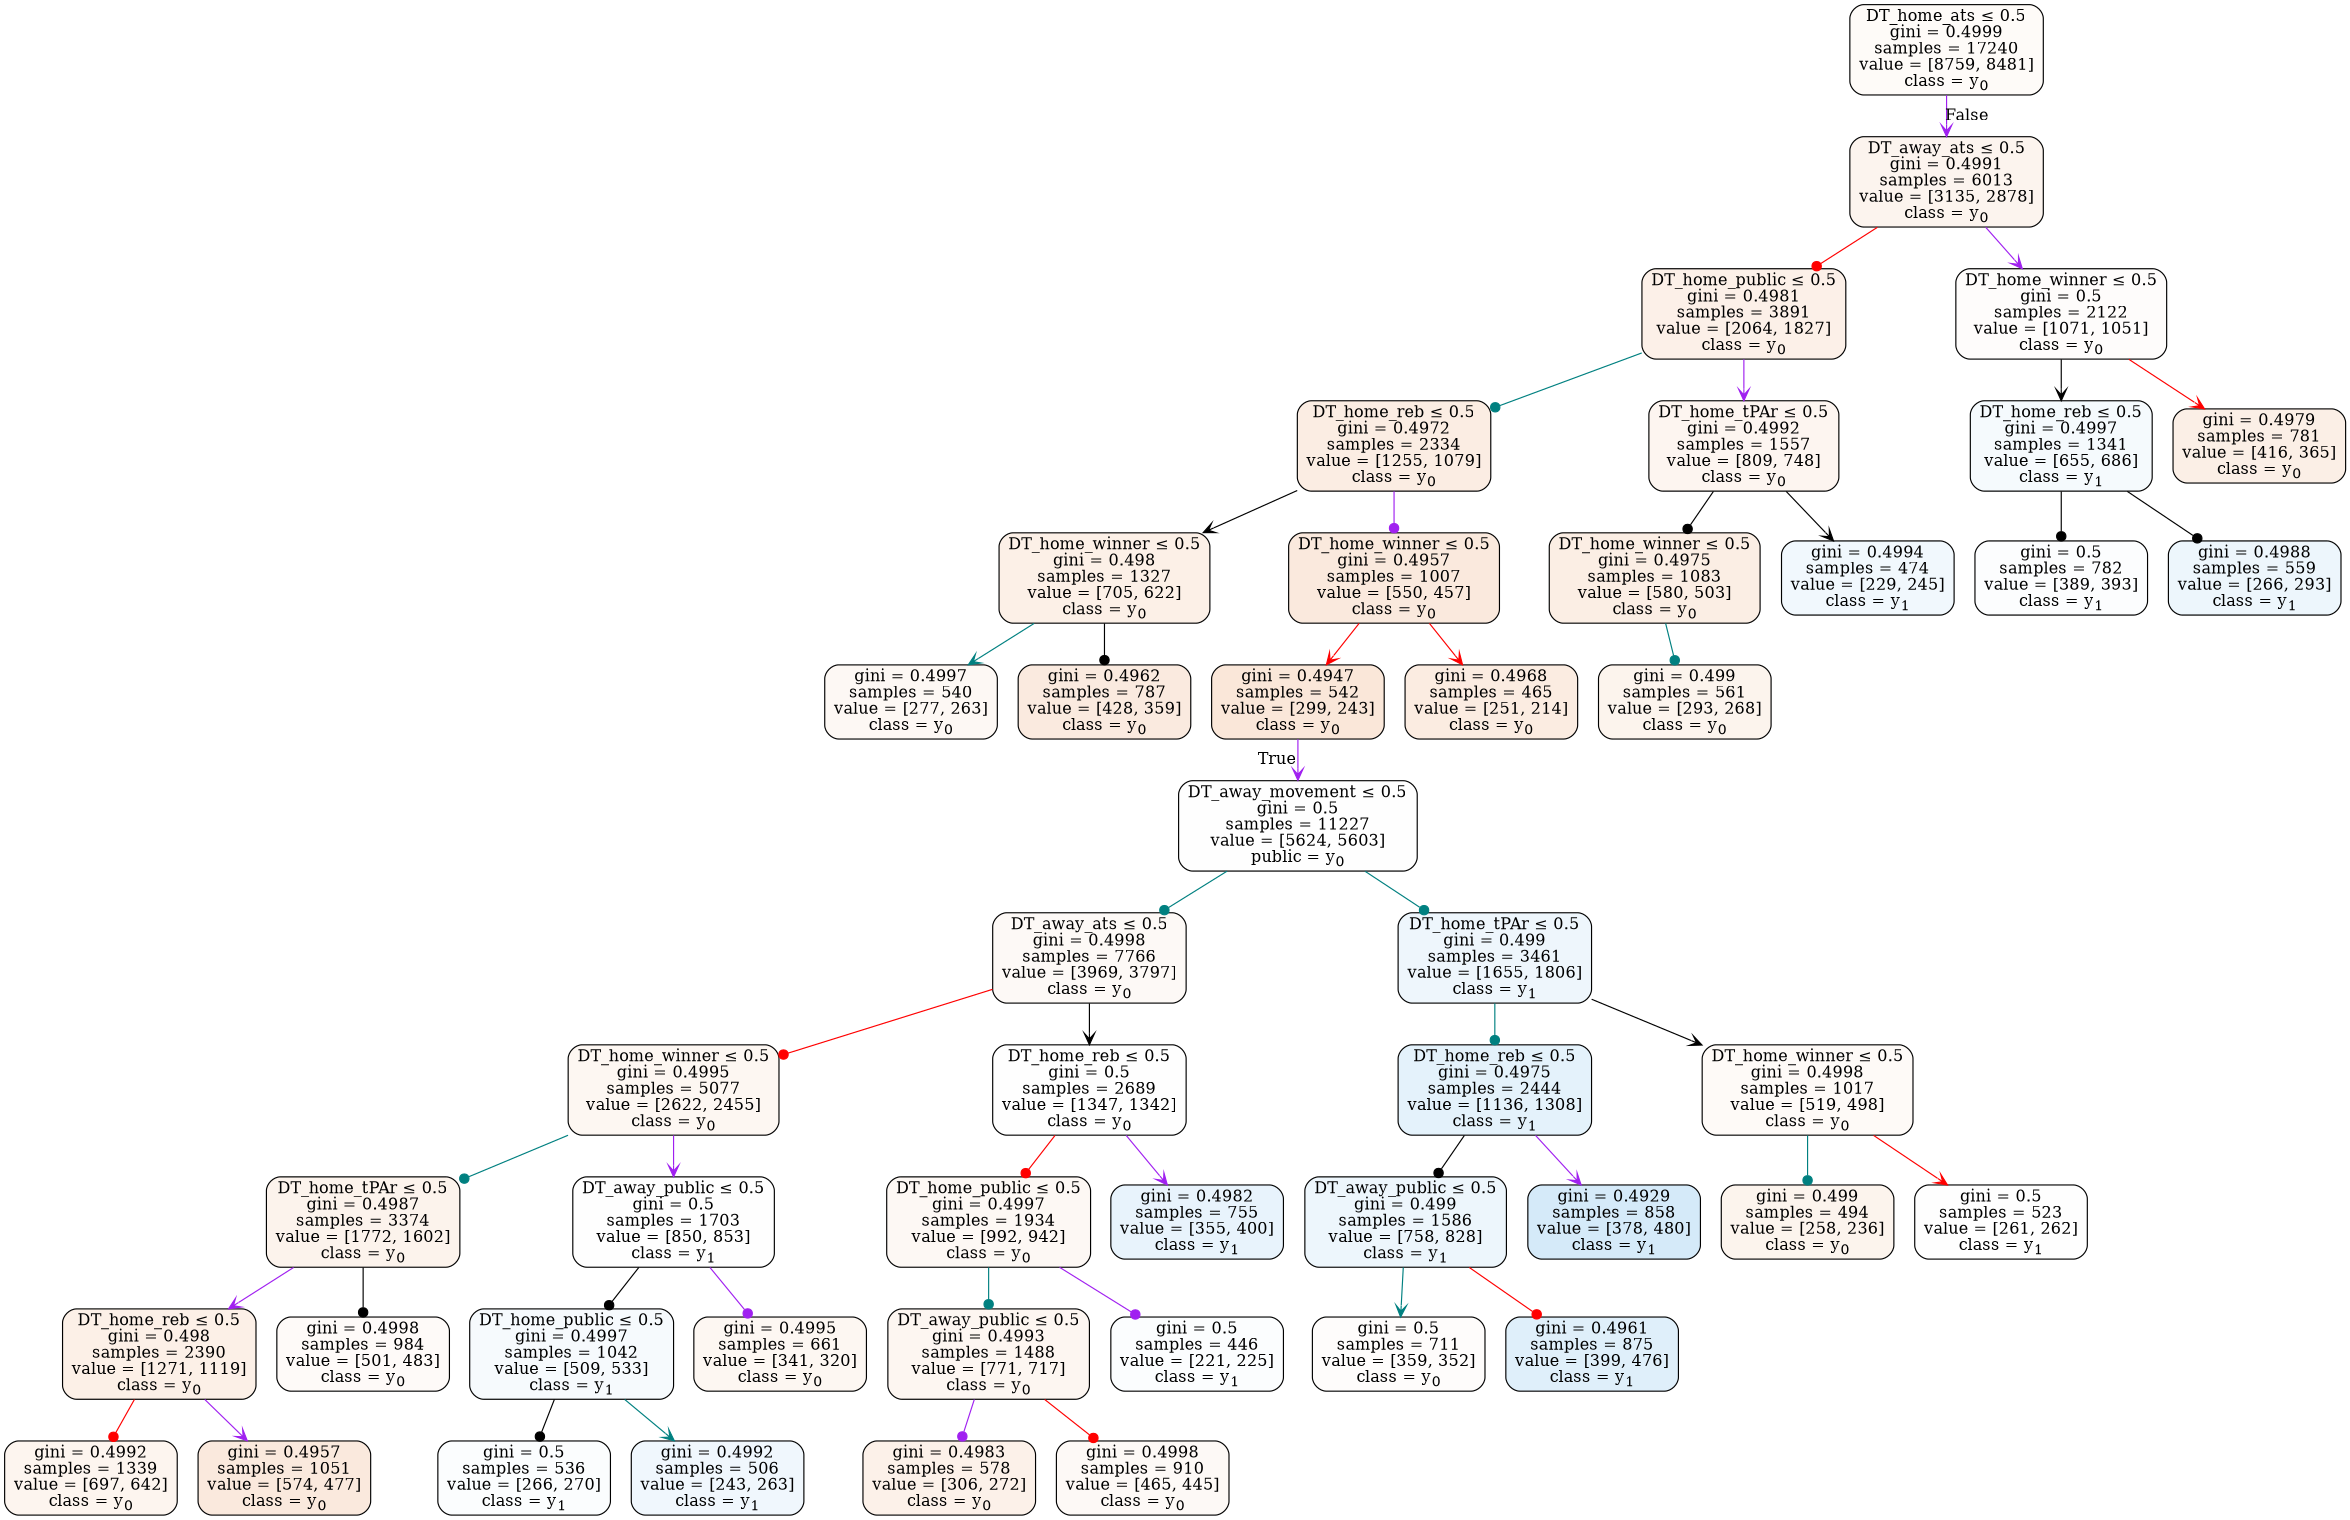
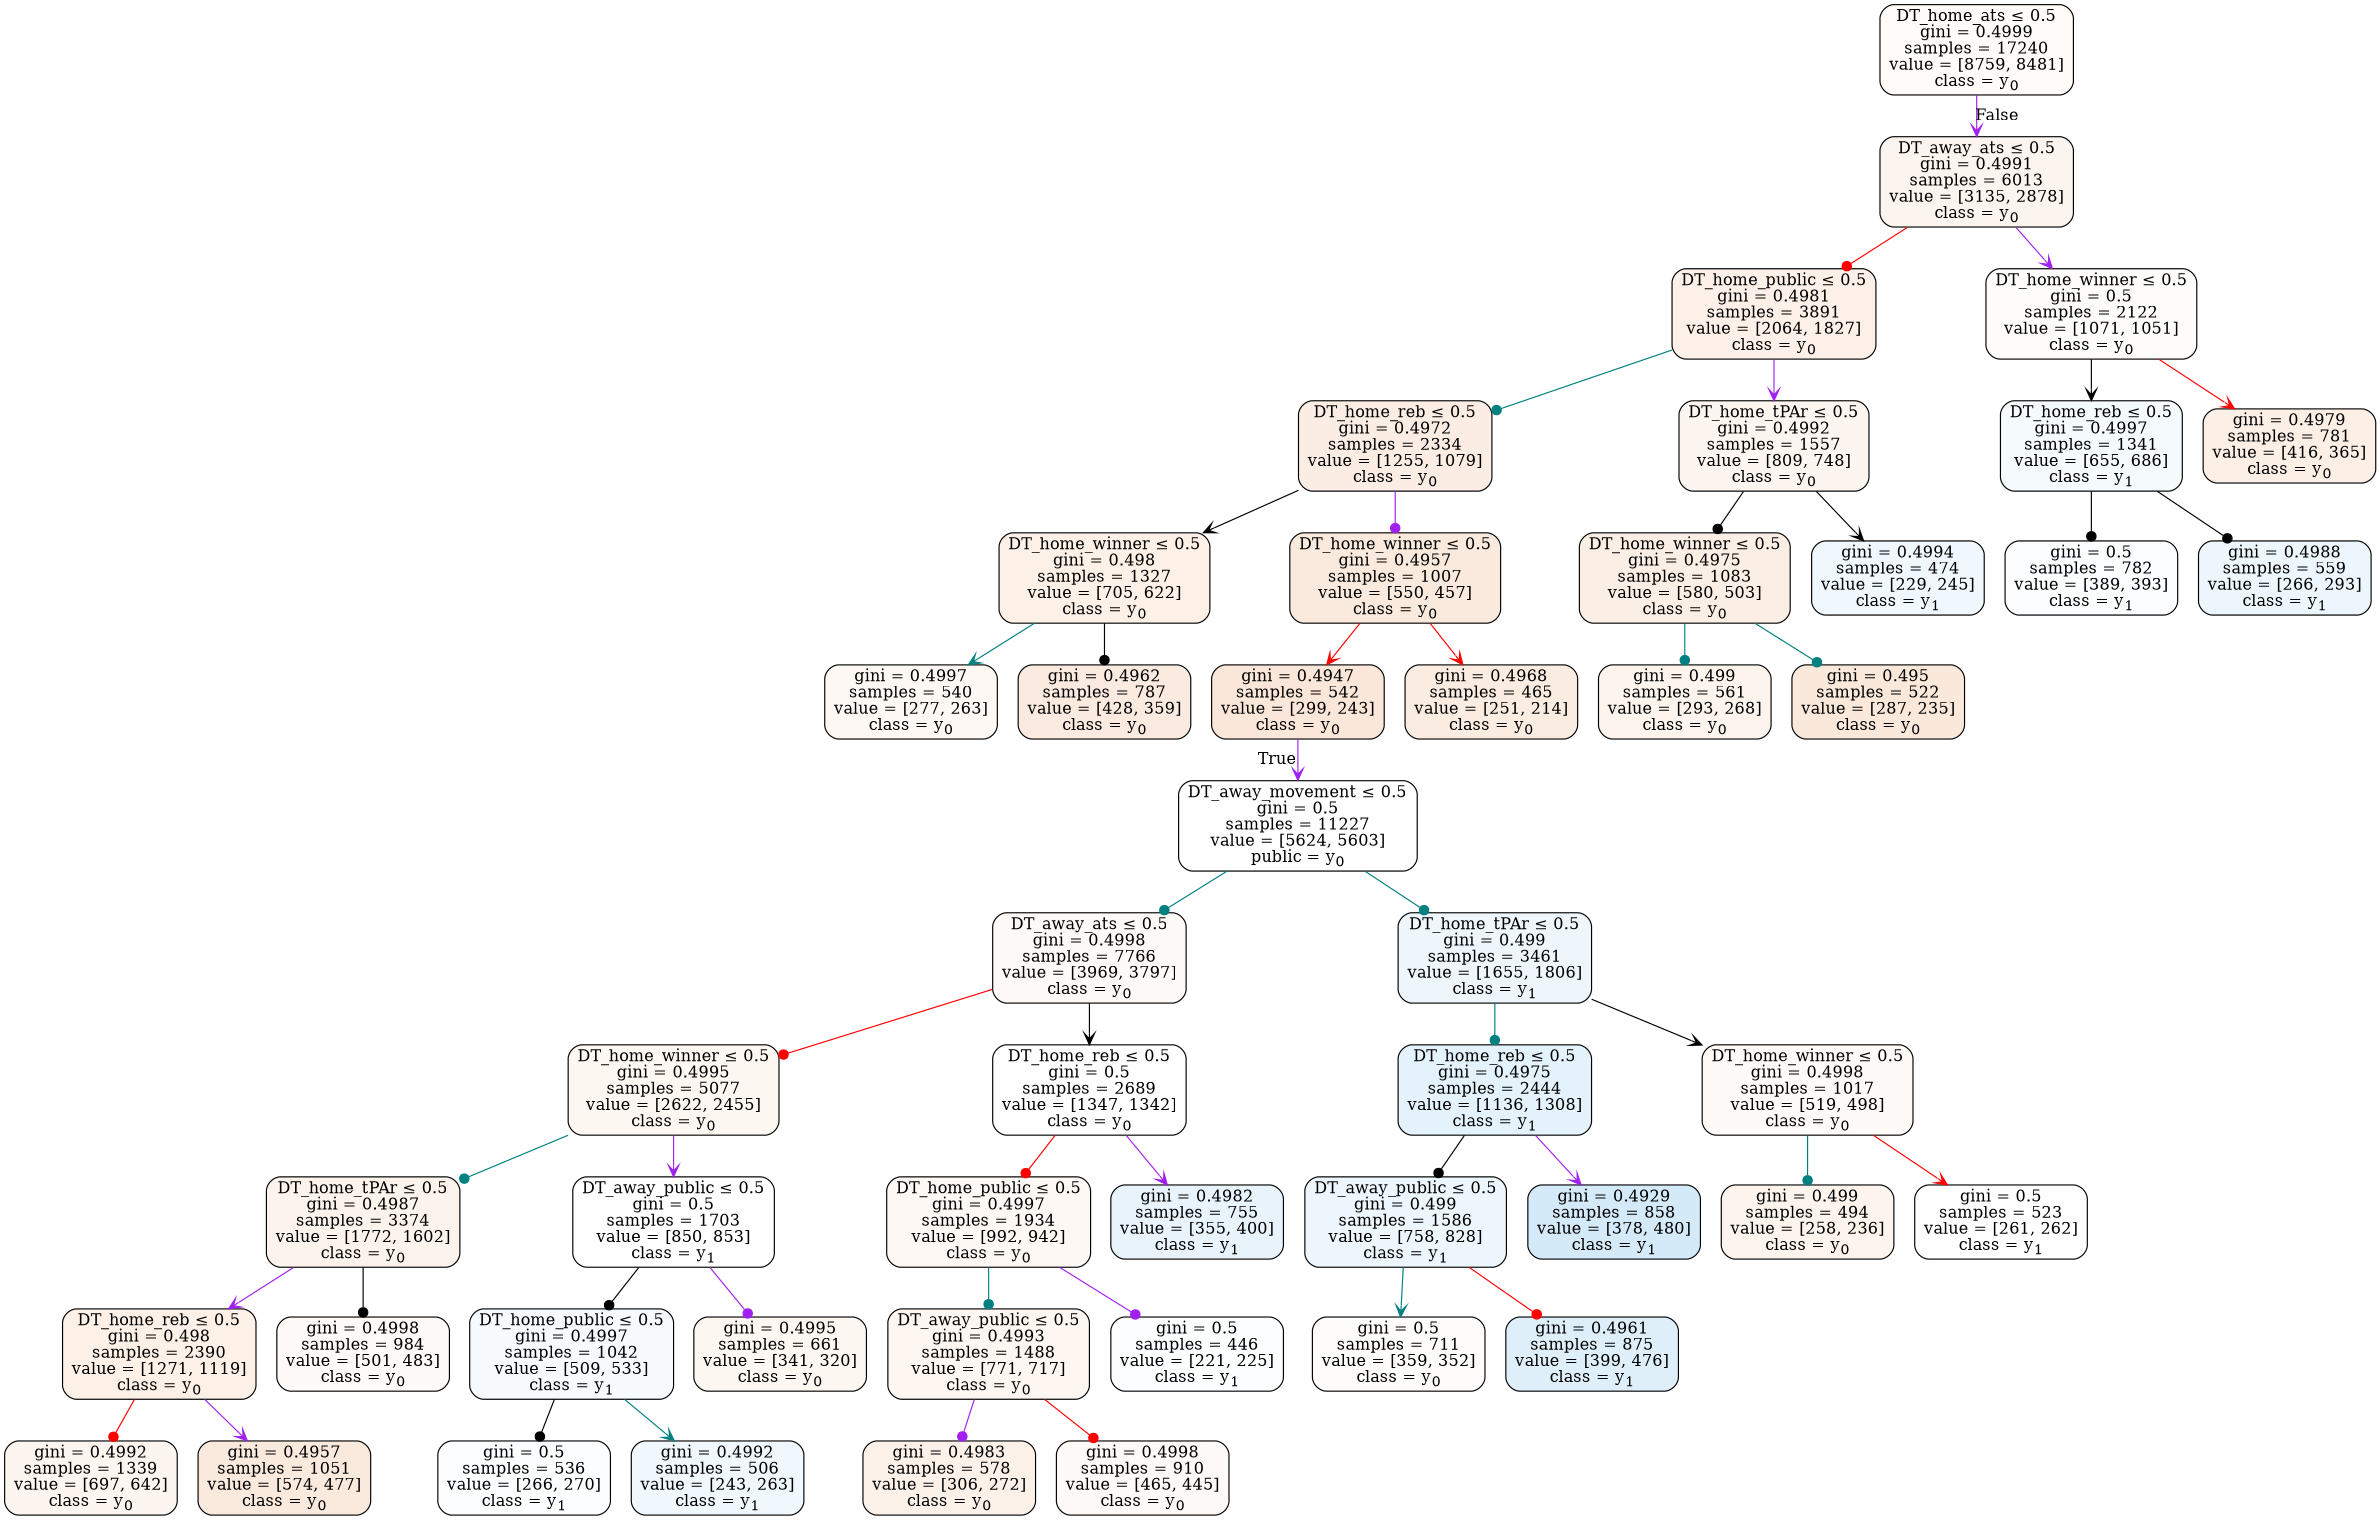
node "gini = 0.495": added
